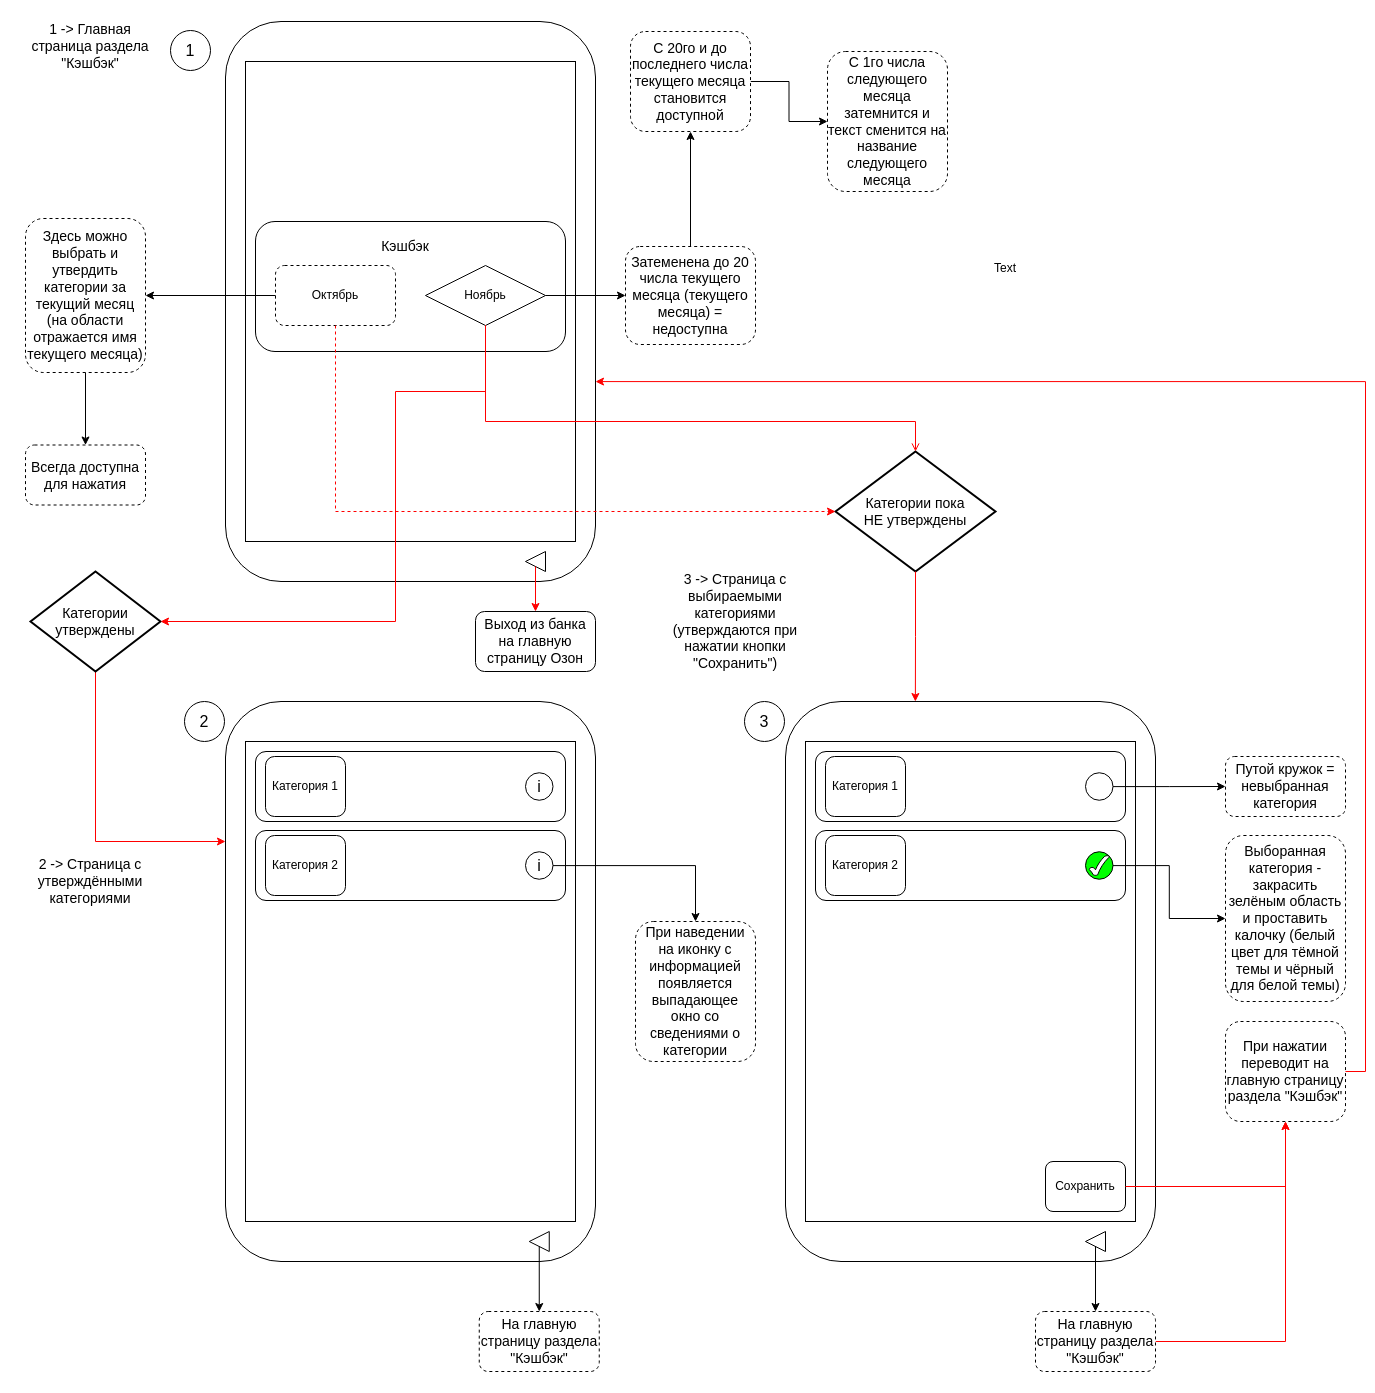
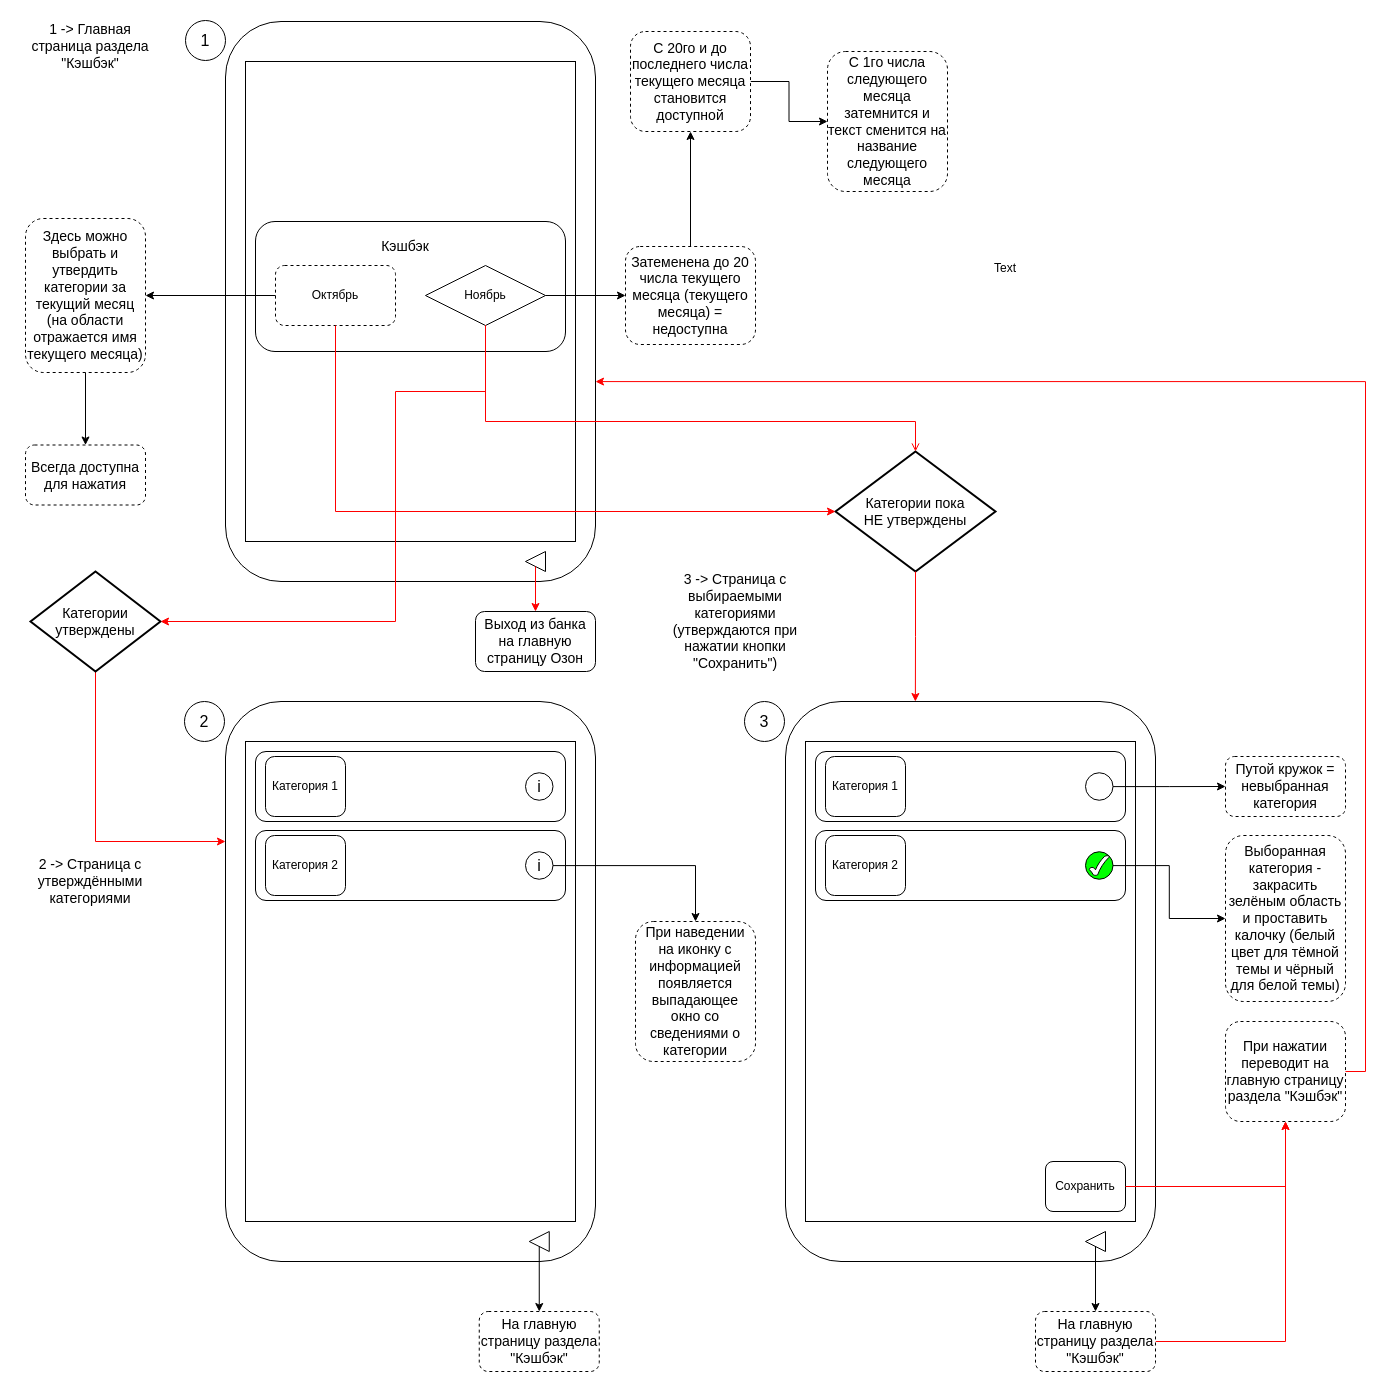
node "1": moved (191, 51) -> (206, 41)
edge "Октябрь" -> "Категории пока НЕ утверждены": style dashed -> solid
